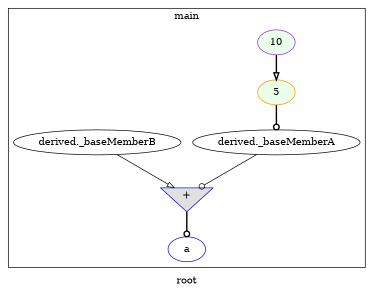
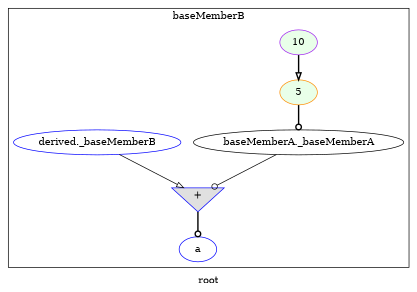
cluster "main": label "main" -> "baseMemberB"
node "derived._baseMemberB": color black -> blue
node "derived._baseMemberA": label "derived._baseMemberA" -> "baseMemberA._baseMemberA"
